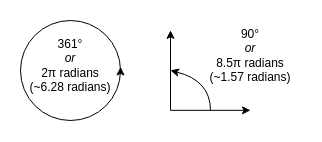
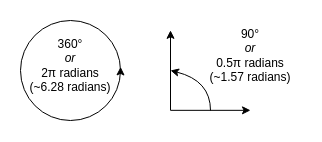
node "90° or 8.5π radians (~1.57 radians)": label "90° or 8.5π radians (~1.57 radians)" -> "90° or 0.5π radians (~1.57 radians)"
node "361° or 2π radians (~6.28 radians)": label "361° or 2π radians (~6.28 radians)" -> "360° or 2π radians (~6.28 radians)"
